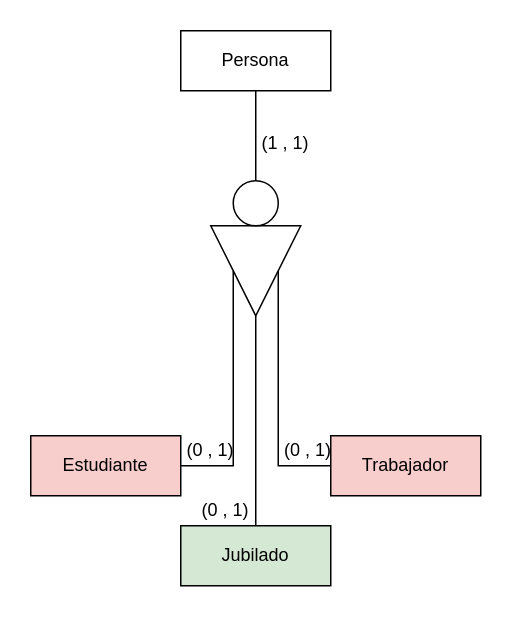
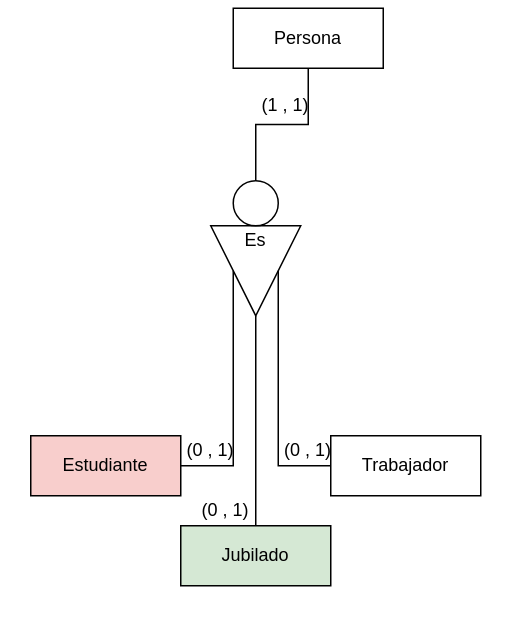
node "Persona": moved (256, 61) -> (308, 38)
node "(1 , 1)": moved (286, 143) -> (286, 106)
node "Es": added
node "Trabajador": fillcolor #f8cecc -> #ffffff
